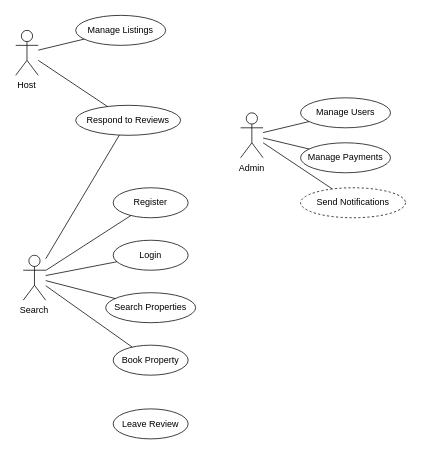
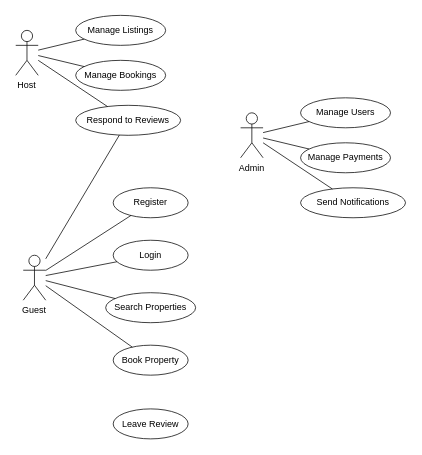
edge "Host" -- "Manage Bookings": added
node "Manage Bookings": added
node "Send Notifications": style dashed -> solid
node "Search": label "Search" -> "Guest"
